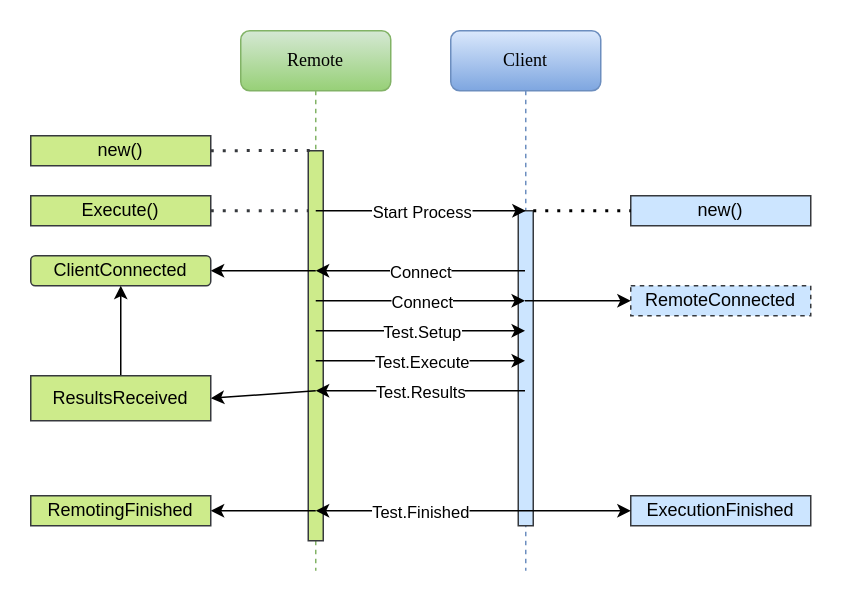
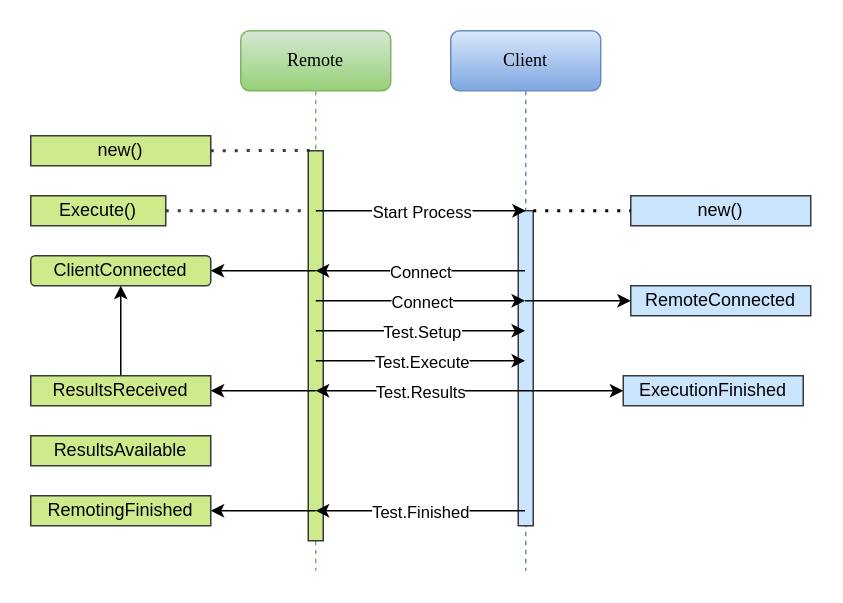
node "Execute()": size 180x30 -> 135x30
node "RemoteConnected": style dashed -> solid
node "ResultsReceived": size 180x45 -> 180x30
node "ResultsAvailable": added
node "ExecutionFinished": moved (721, 511) -> (713, 391)
